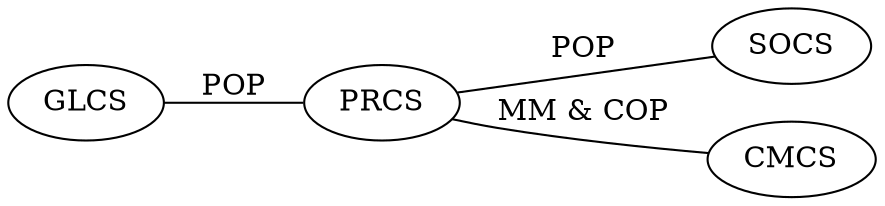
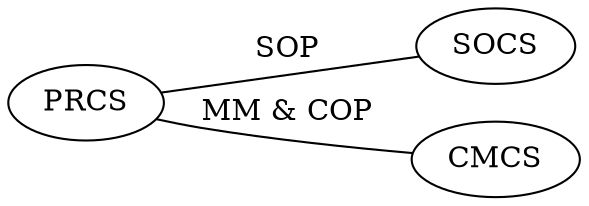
edge "SOCS" -- "PRCS": label "POP" -> "SOP"
node "GLCS": removed
